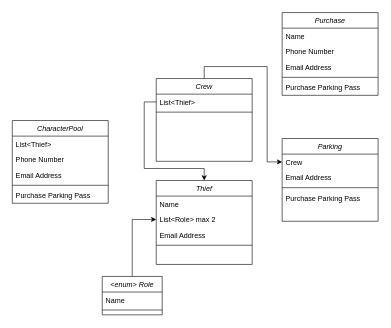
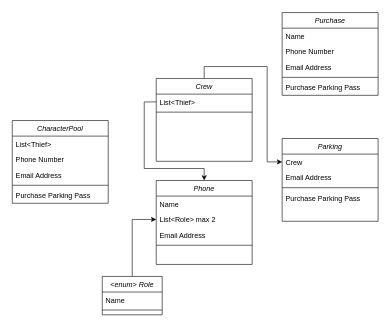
node "Thief": label "Thief" -> "Phone"
